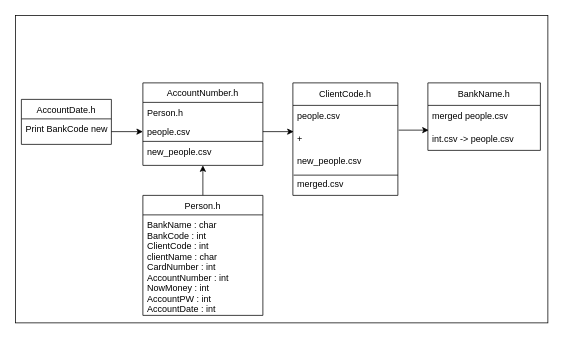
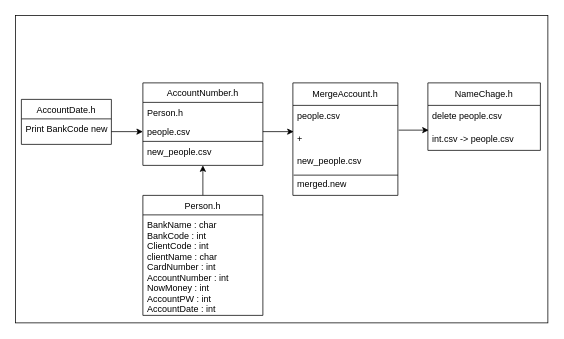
node "ClientCode.h": label "ClientCode.h" -> "MergeAccount.h"
node "BankName.h": label "BankName.h" -> "NameChage.h"
node "merged people.csv": label "merged people.csv" -> "delete people.csv"
node "merged.csv": label "merged.csv" -> "merged.new"
